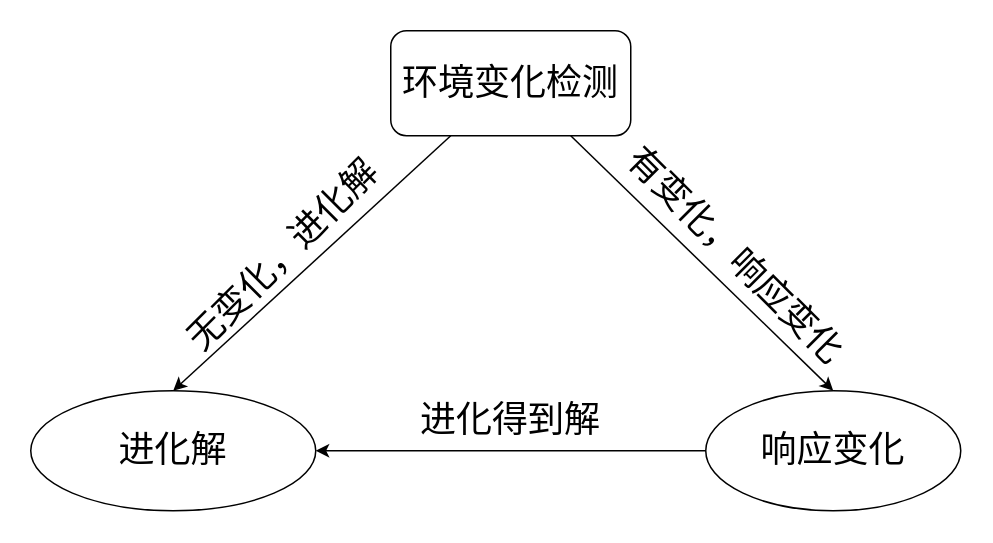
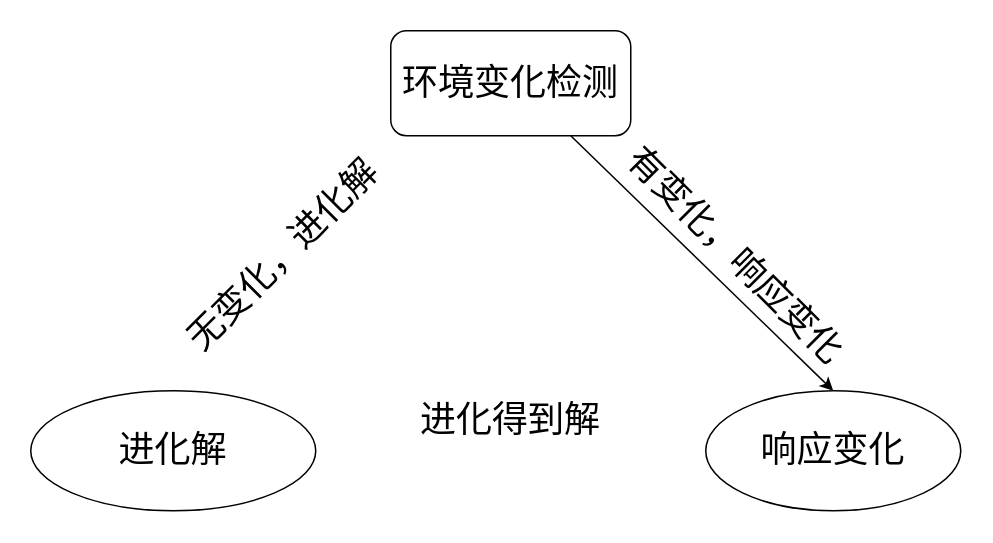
edge "环境变化检测" -> "进化解": removed
edge "响应变化" -> "进化解": removed
